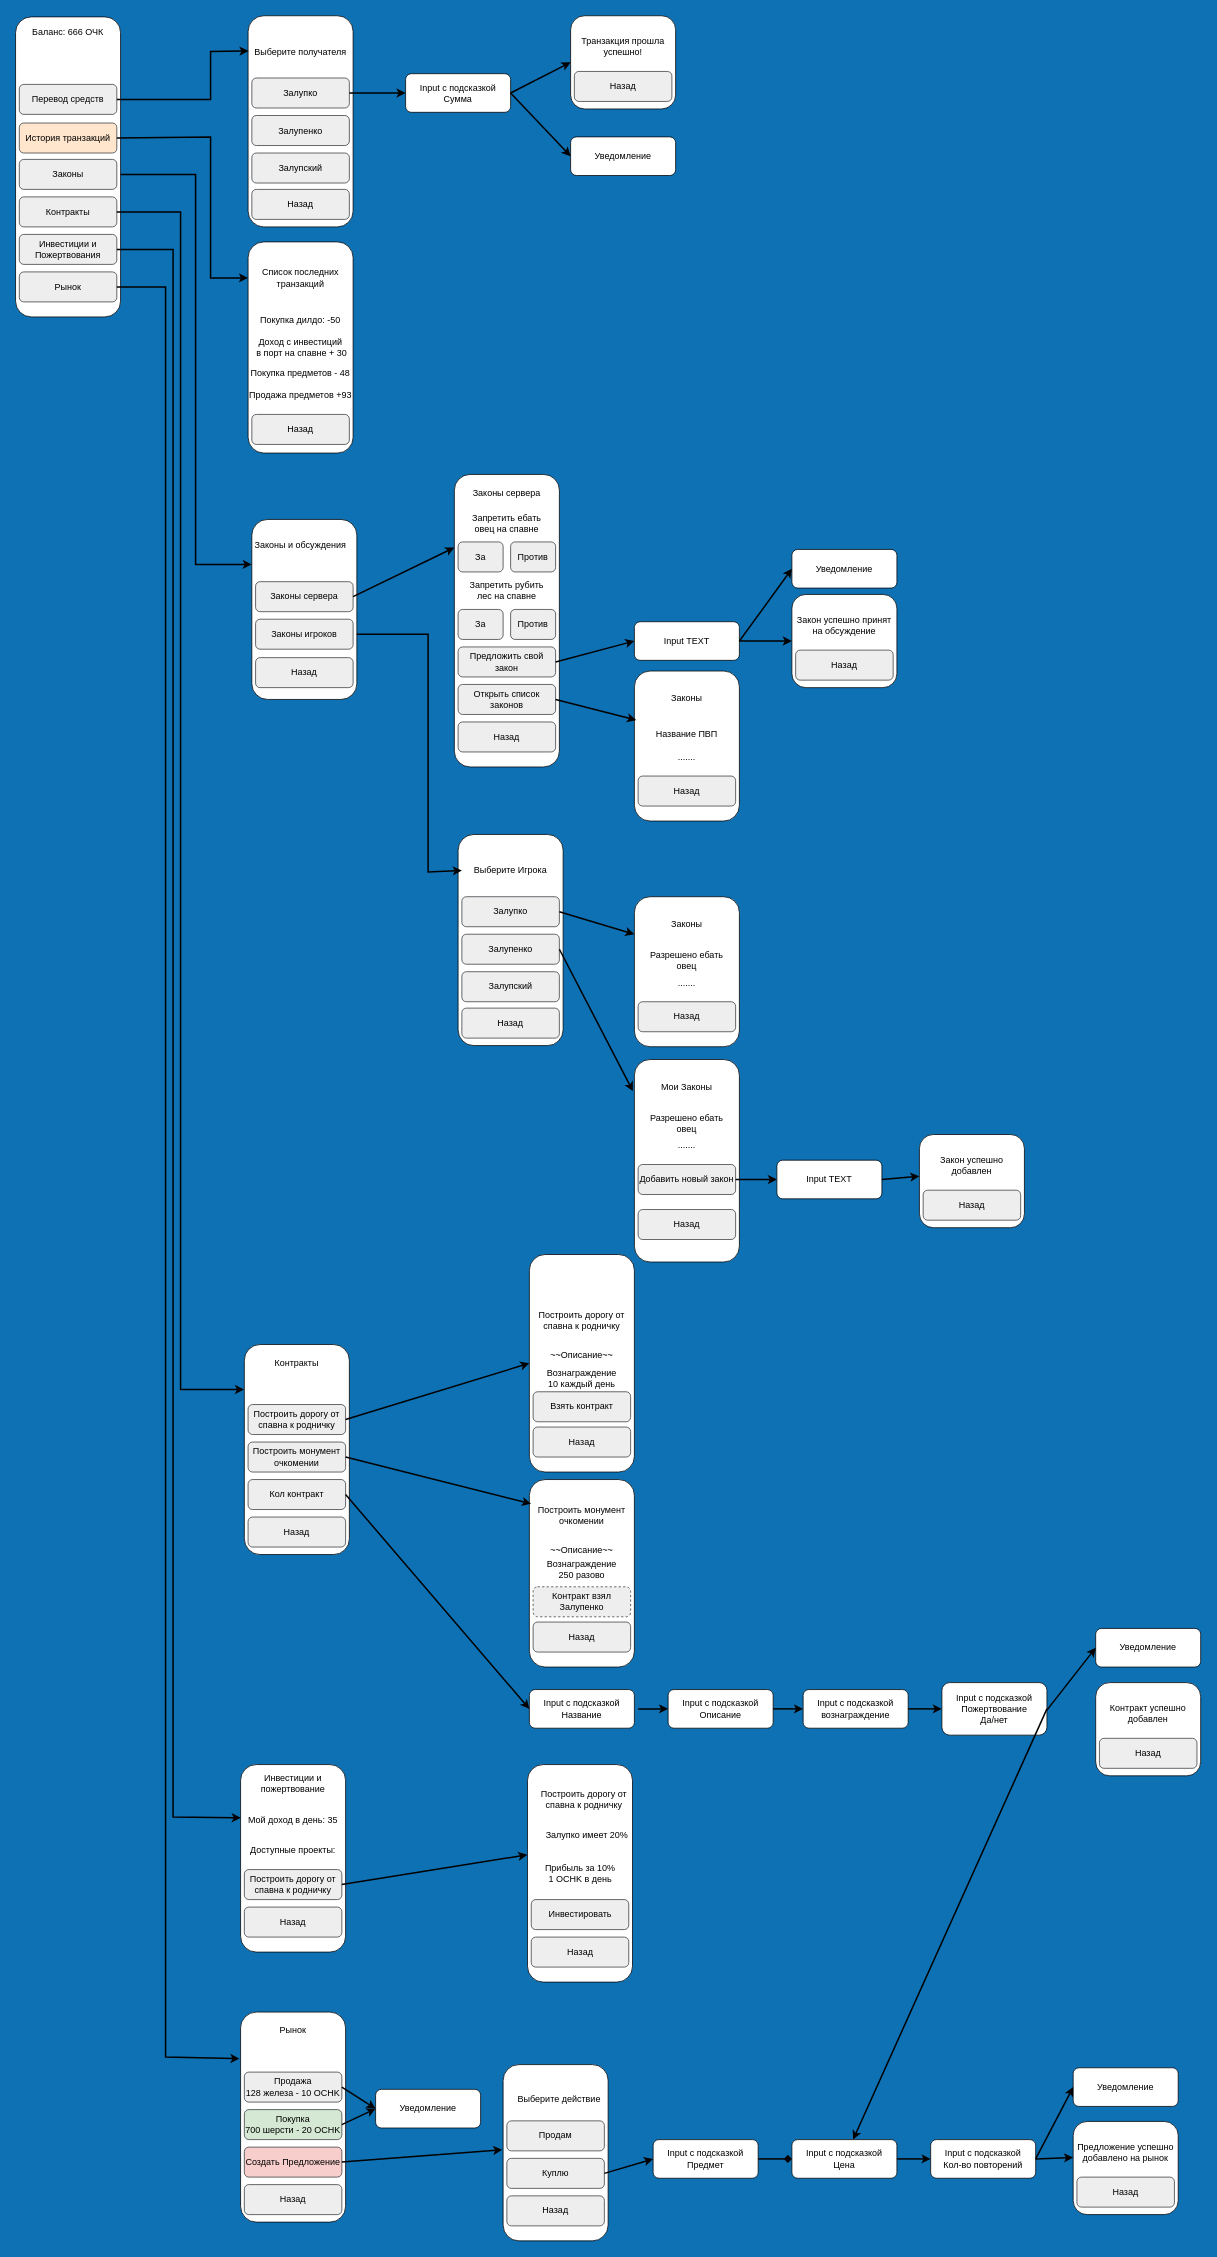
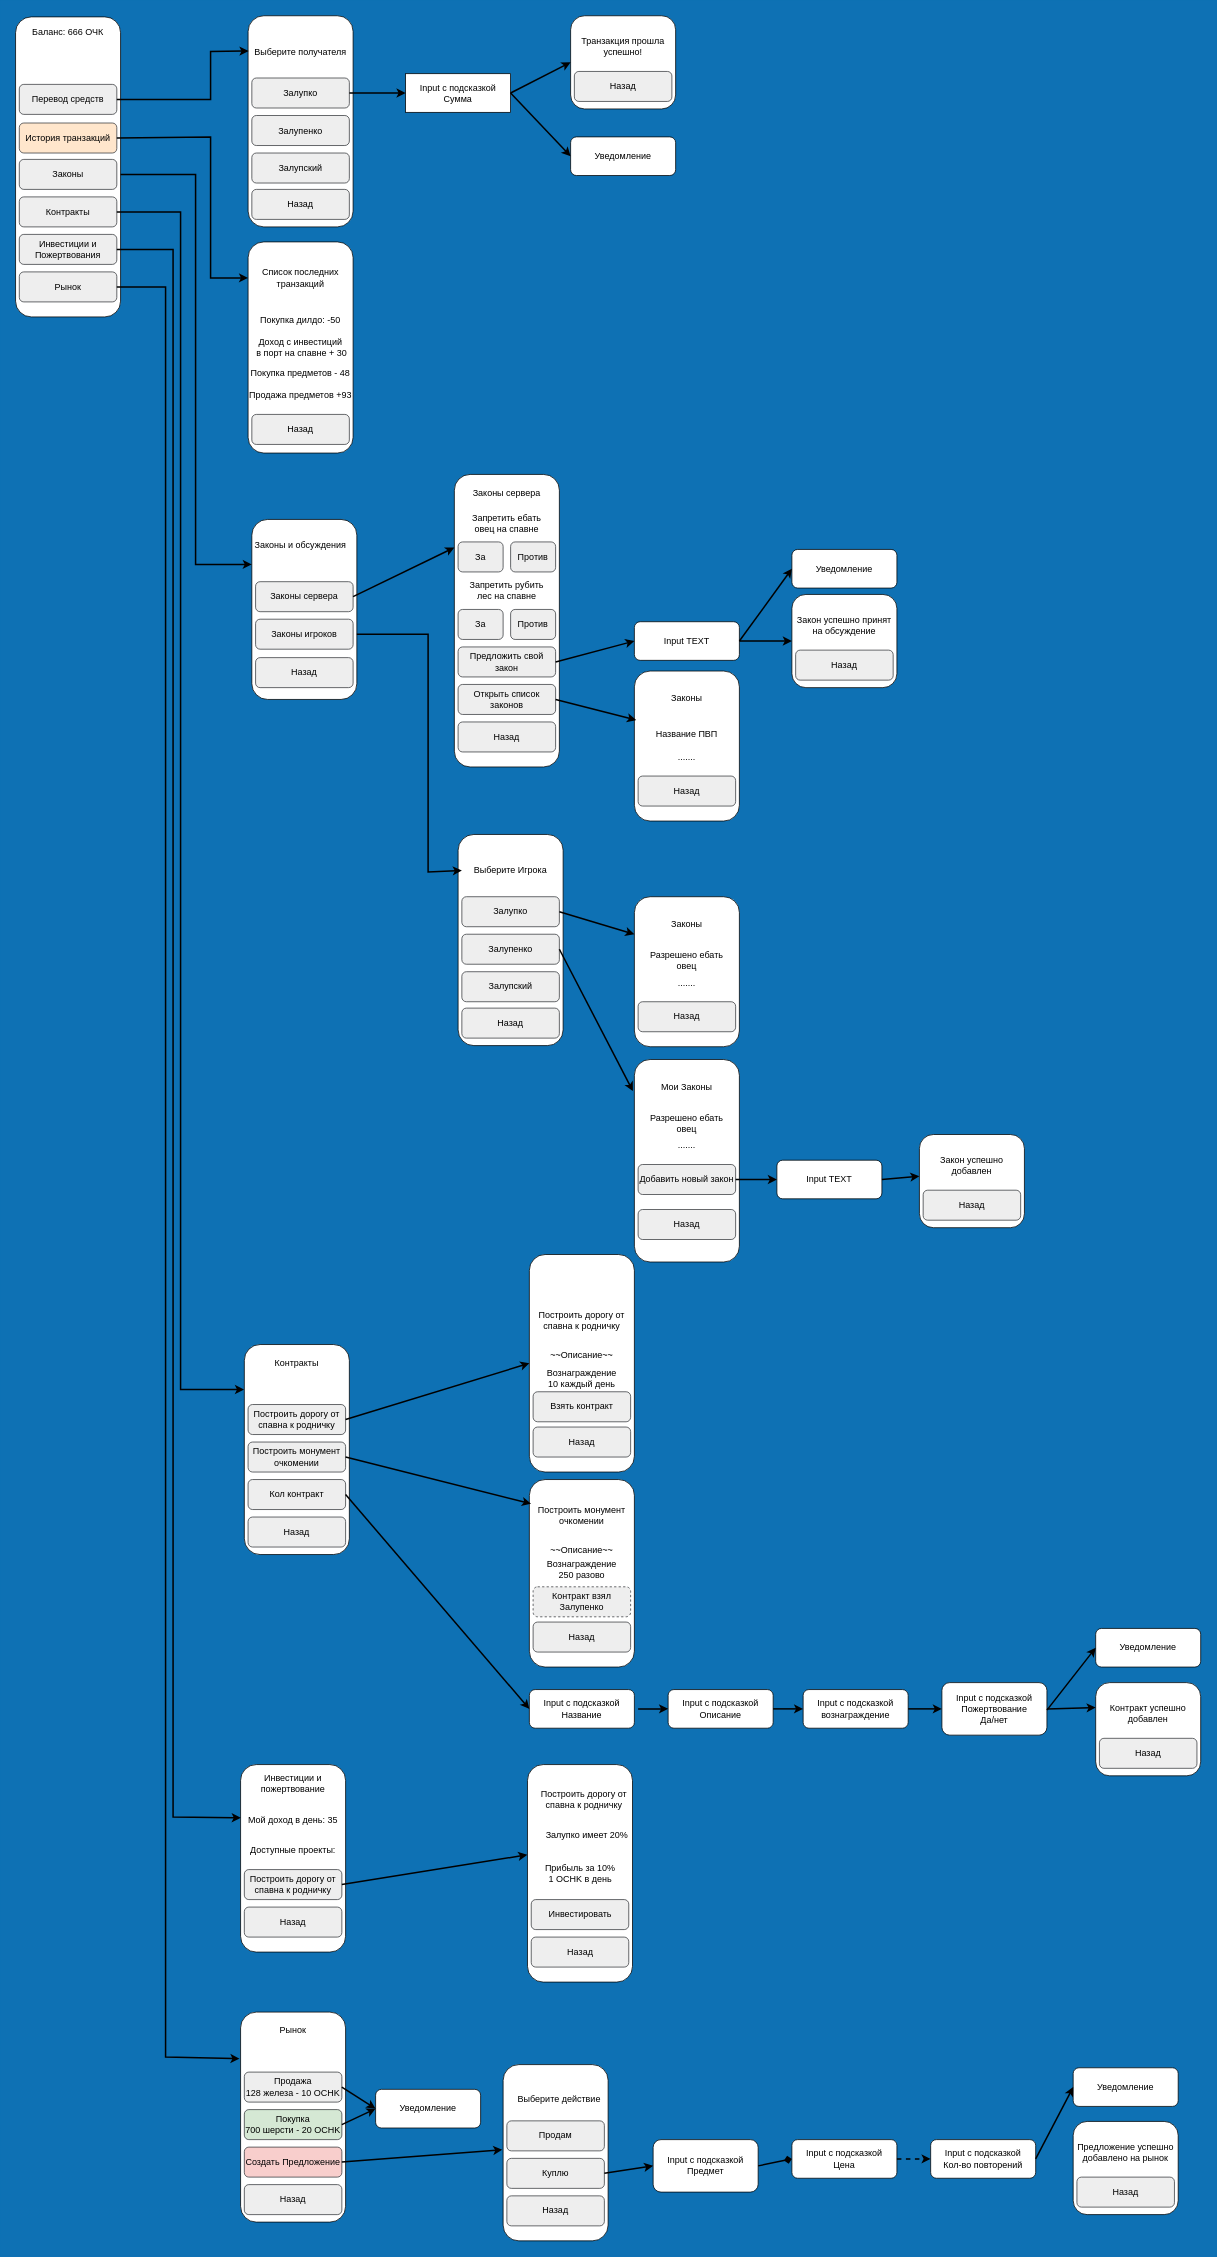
node "Input с подсказкой Сумма": shape rounded rectangle -> rectangle
edge "Input с подсказкой Пожертвование Да/нет" -> "Input с подсказкой Цена": now "Input с подсказкой Пожертвование Да/нет" -> "Контракт успешно добавлен"
edge "Input с подсказкой Кол-во повторений" -> "Предложение успешно добавлено на рынок": removed
node "Input с подсказкой Предмет": size 105x39 -> 105x53
edge "Input с подсказкой Цена" -> "Input с подсказкой Кол-во повторений": style solid -> dashed
